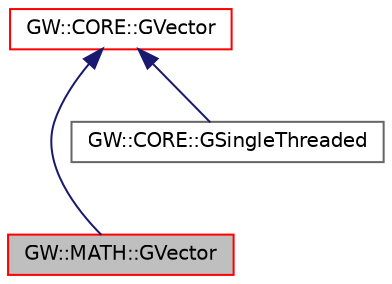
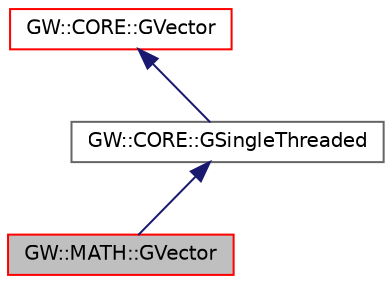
edge "GW::MATH::GVector" -> "GW::CORE::GVector": now "GW::MATH::GVector" -> "GW::CORE::GSingleThreaded"
